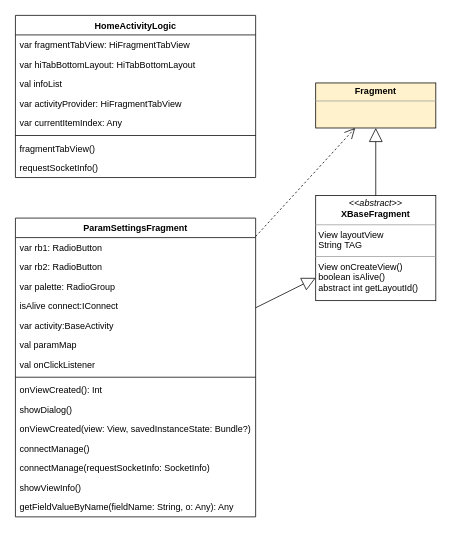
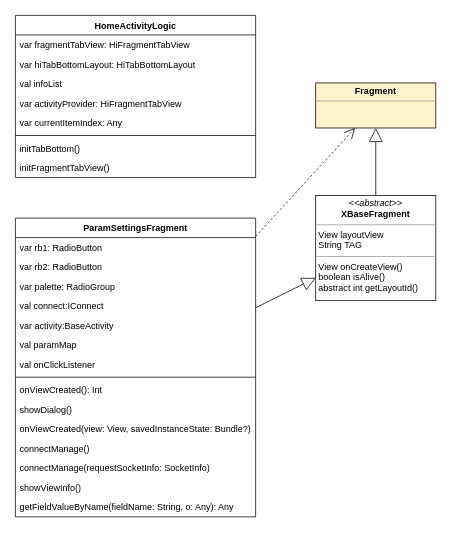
node "fragmentTabView()": label "fragmentTabView()" -> "initTabBottom()"
node "requestSocketInfo()": label "requestSocketInfo()" -> "initFragmentTabView()"
node "isAlive connect:IConnect": label "isAlive connect:IConnect" -> "val connect:IConnect"
